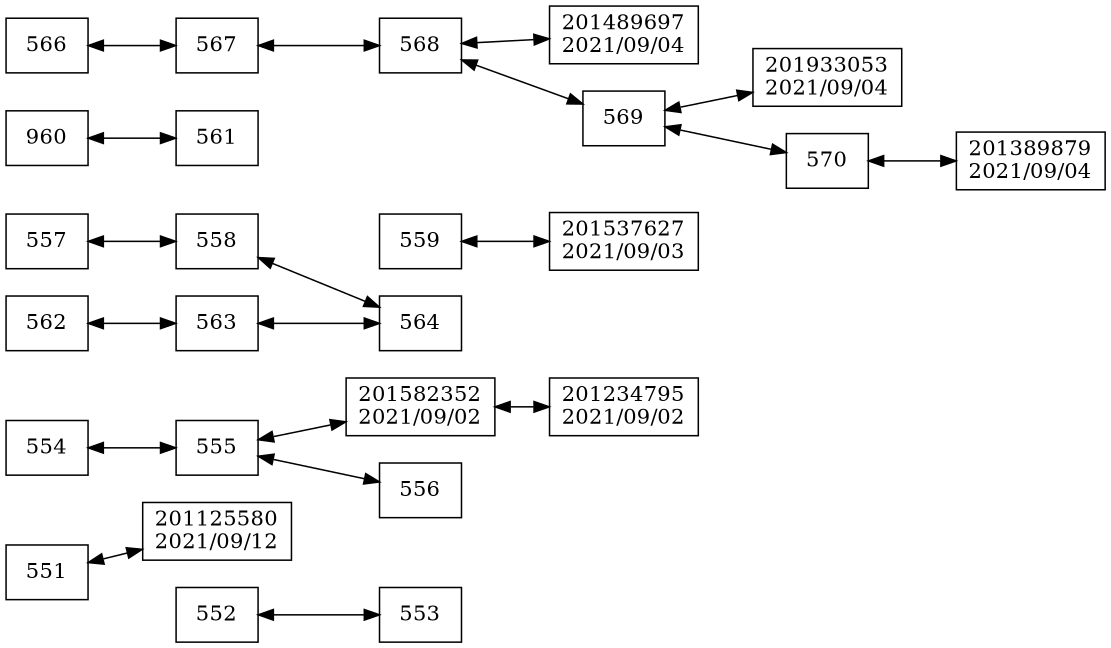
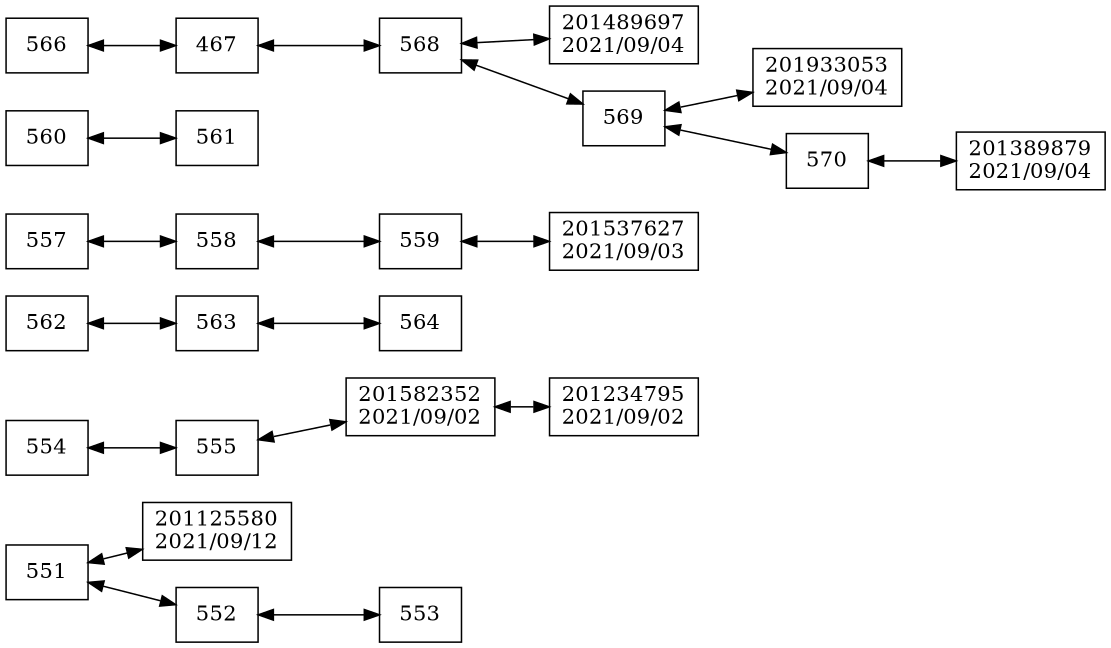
node "567": label "567" -> "467"
node "960": label "960" -> "560"
edge "558" -- "564": now "558" -- "559"
node "556": removed
edge "551" -- "552": added
